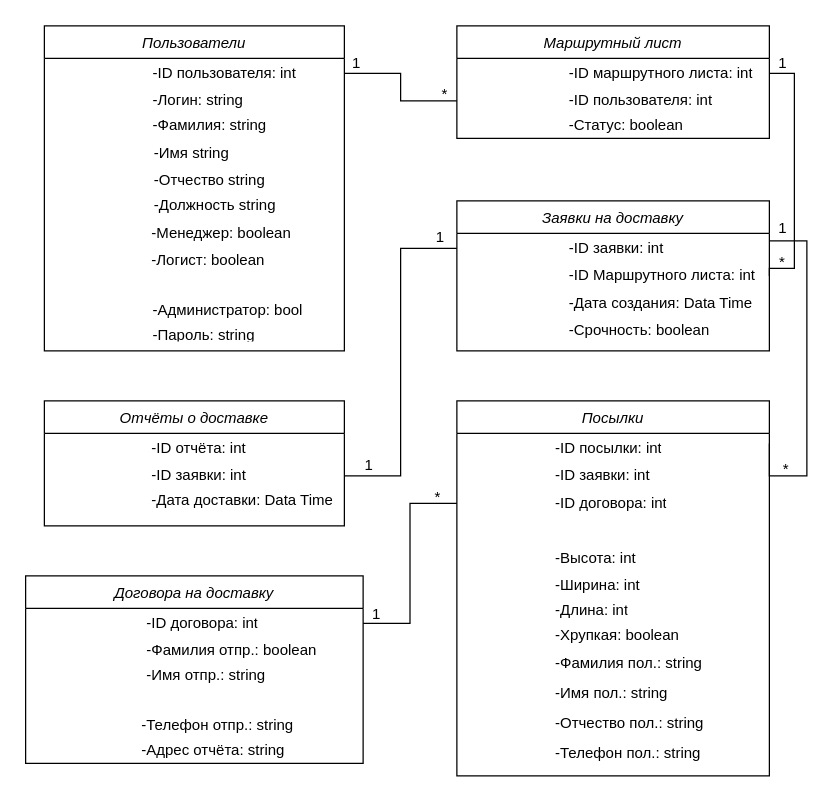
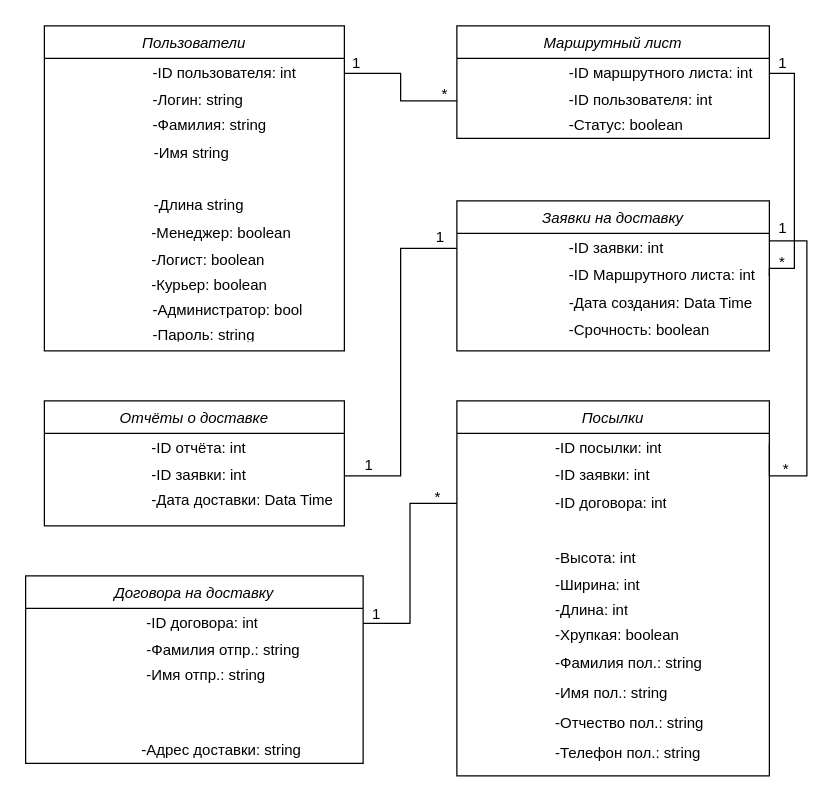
node "-Отчество string": removed
node "-Должность string": label "-Должность string" -> "-Длина string"
node "-Курьер: boolean": added
node "-Фамилия отпр.: boolean": label "-Фамилия отпр.: boolean" -> "-Фамилия отпр.: string"
node "-Телефон отпр.: string": removed
node "-Адрес отчёта: string": label "-Адрес отчёта: string" -> "-Адрес доставки: string"
